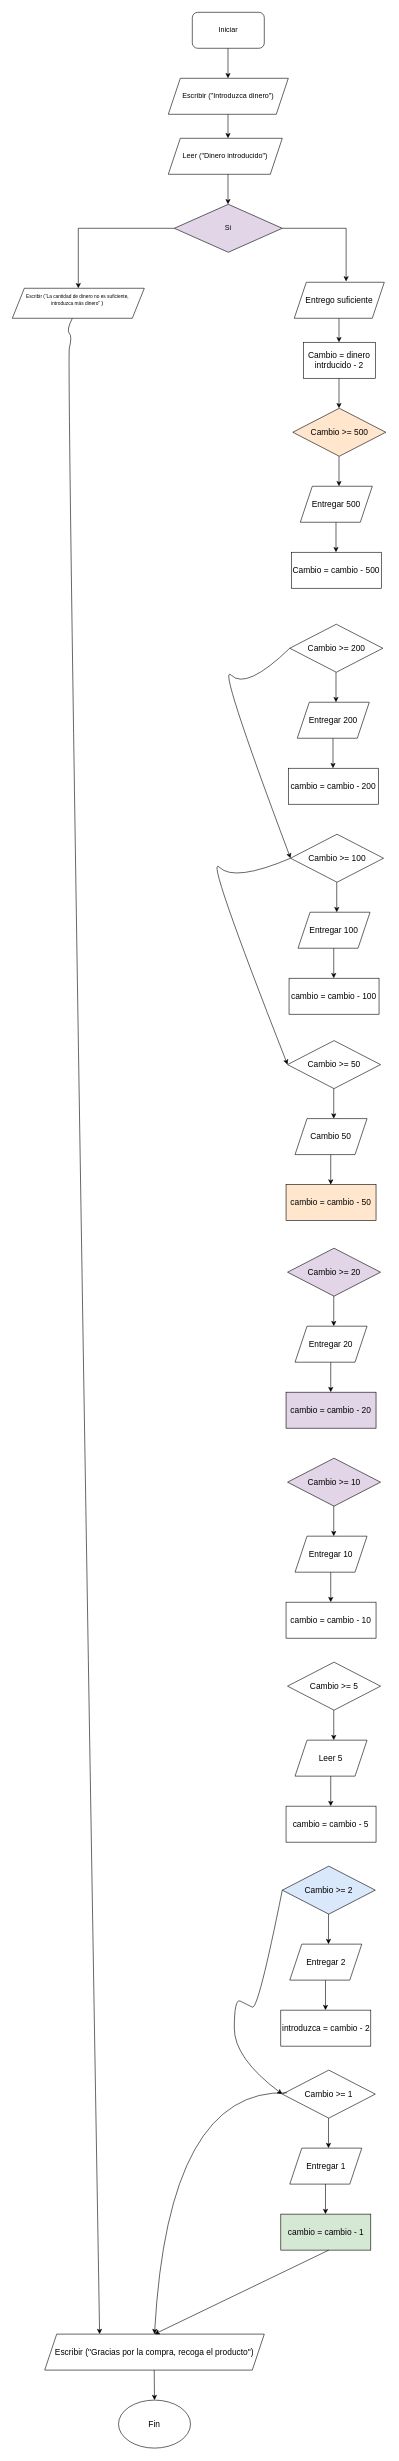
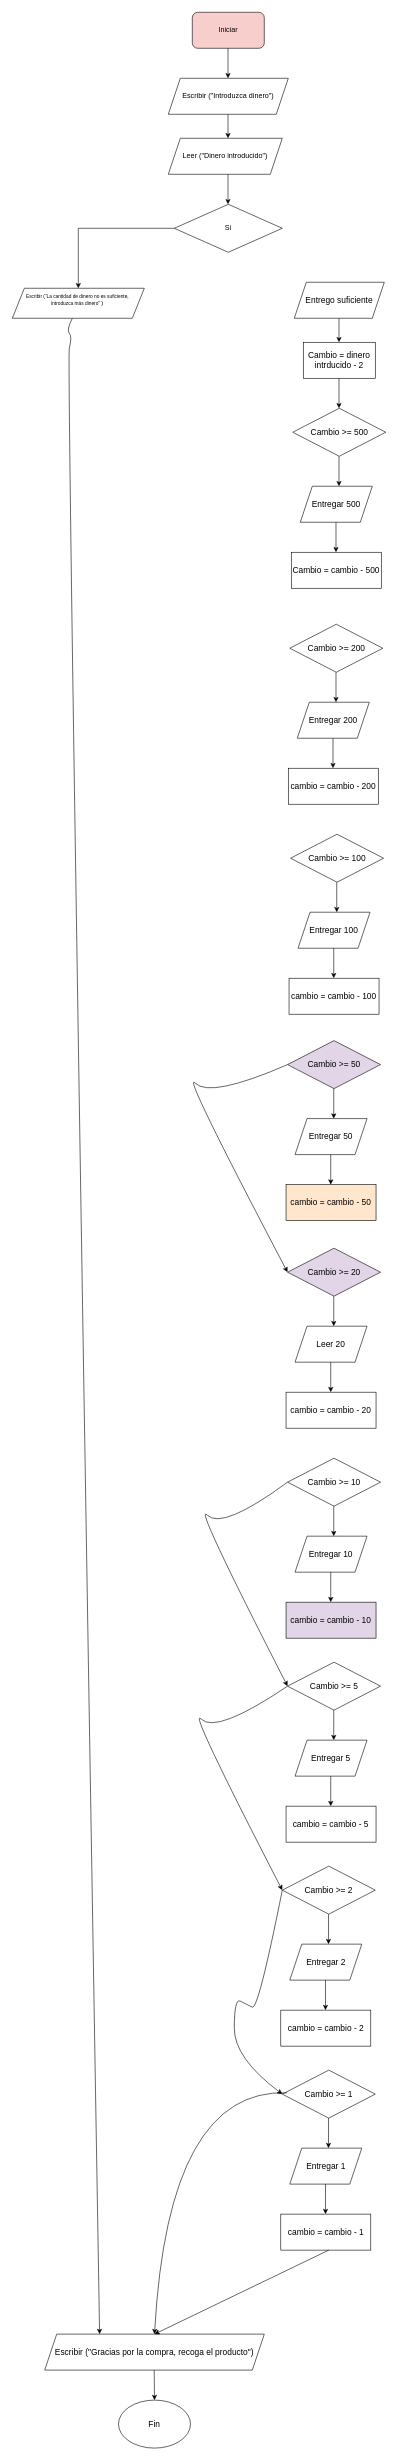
node "Iniciar": fillcolor #ffffff -> #f8cecc
node "Si": fillcolor #e1d5e7 -> #ffffff
edge "Si" -> "Entrego suficiente": removed
node "Cambio >= 500": fillcolor #ffe6cc -> #ffffff
edge "Cambio >= 200" -> "Cambio >= 100": removed
edge "Cambio >= 100" -> "Cambio >= 50": removed
node "Cambio >= 50": fillcolor #ffffff -> #e1d5e7
edge "Cambio >= 50" -> "Cambio >= 20": added
node "Cambio 50": label "Cambio 50" -> "Entregar 50"
node "Entregar 20": label "Entregar 20" -> "Leer 20"
node "cambio = cambio - 20": fillcolor #e1d5e7 -> #ffffff
node "Cambio >= 10": fillcolor #e1d5e7 -> #ffffff
edge "Cambio >= 10" -> "Cambio >= 5": added
node "cambio = cambio - 10": fillcolor #ffffff -> #e1d5e7
edge "Cambio >= 5" -> "Cambio >= 2": added
node "Leer 5": label "Leer 5" -> "Entregar 5"
node "Cambio >= 2": fillcolor #dae8fc -> #ffffff
node "introduzca = cambio - 2": label "introduzca = cambio - 2" -> "cambio = cambio - 2"
node "cambio = cambio - 1": fillcolor #d5e8d4 -> #ffffff
